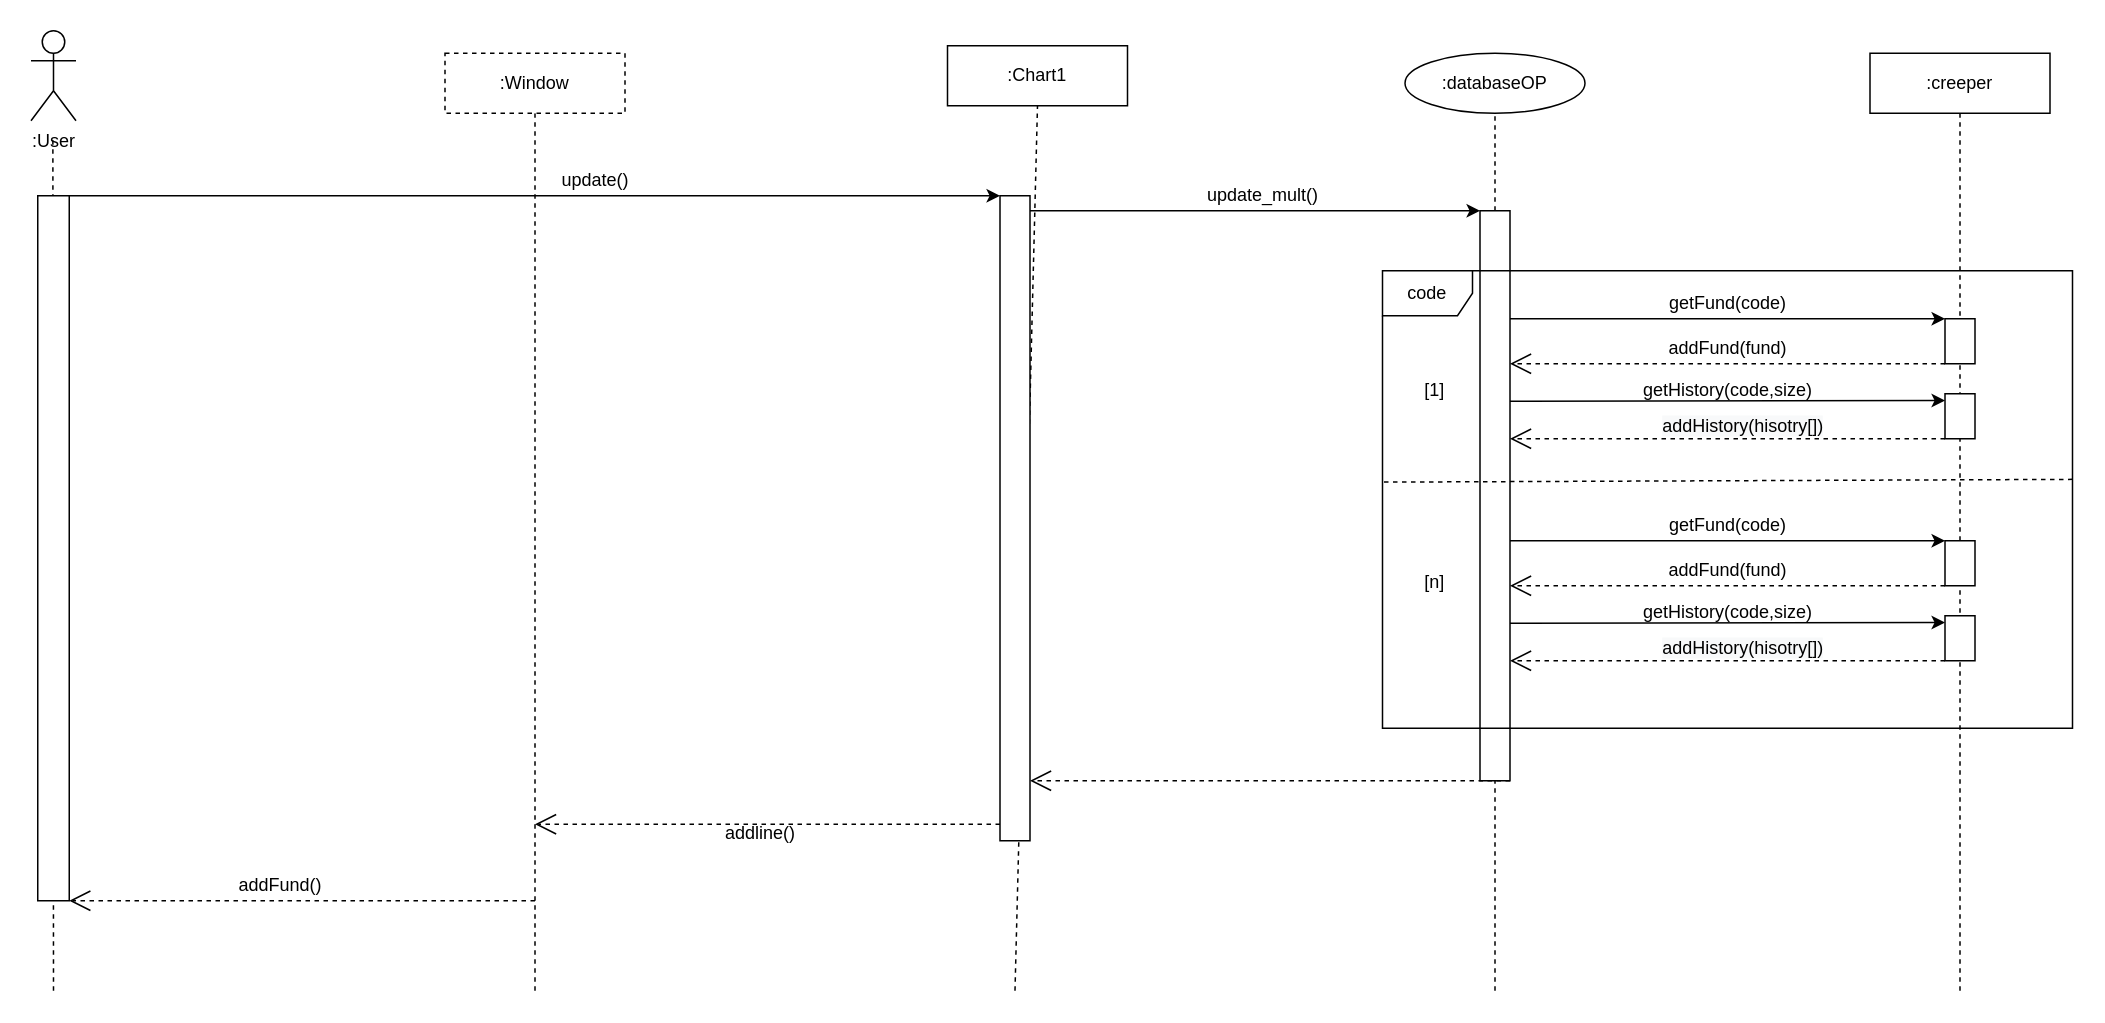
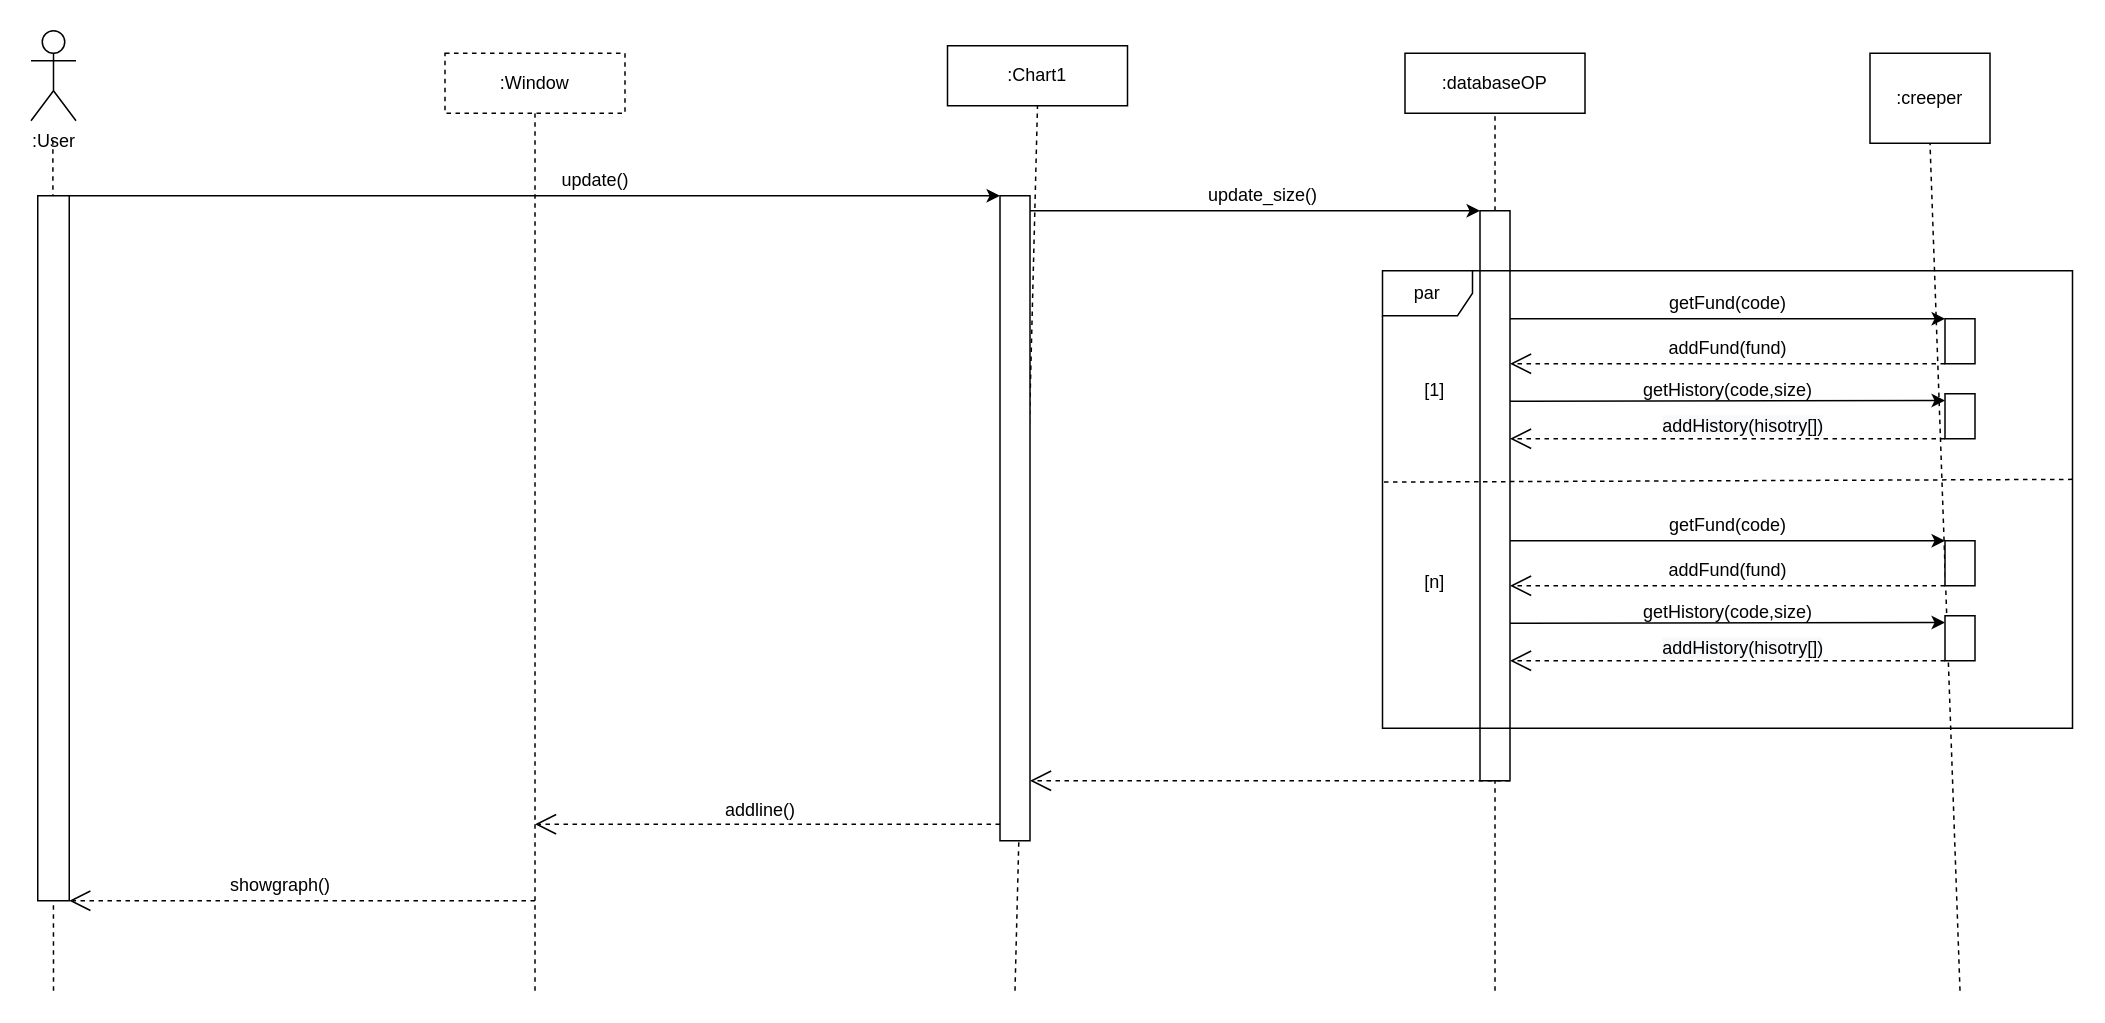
node ":databaseOP": shape ellipse -> rectangle
node ":creeper": size 180x60 -> 120x90
node "update_mult()": label "update_mult()" -> "update_size()"
node "code": label "code" -> "par"
node "addline()": moved (760, 833) -> (760, 811)
node "addFund()": label "addFund()" -> "showgraph()"
